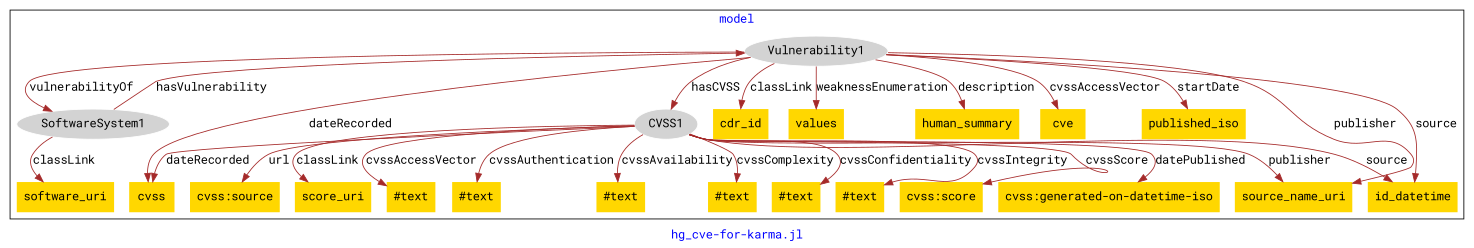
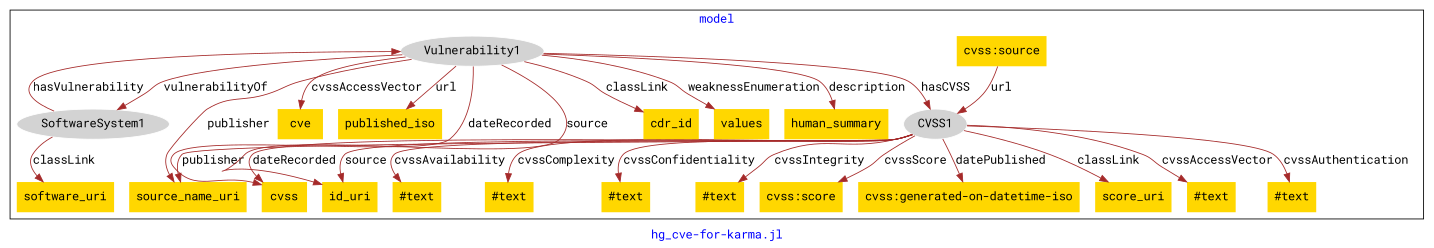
edge "Vulnerability1" -> "published_iso": label "startDate" -> "url"
edge "CVSS1" -> "cvss:source": reversed
node "id_datetime": label "id_datetime" -> "id_uri"
